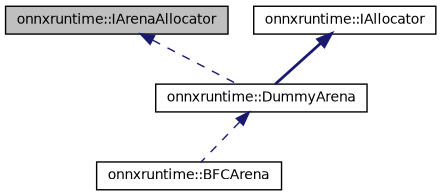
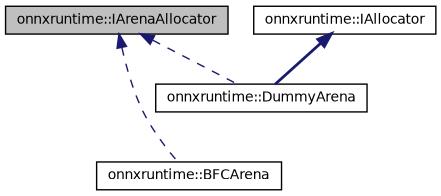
edge "onnxruntime::BFCArena" -> "onnxruntime::DummyArena": now "onnxruntime::BFCArena" -> "onnxruntime::IArenaAllocator"
